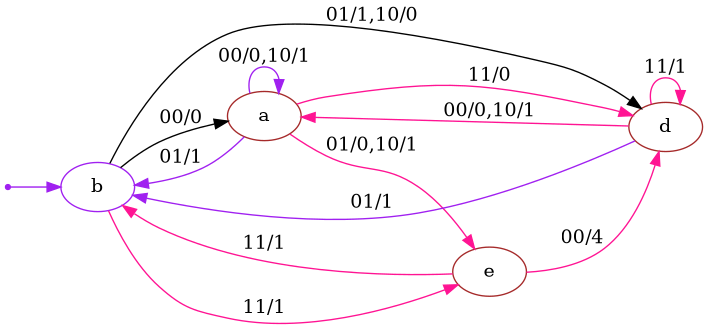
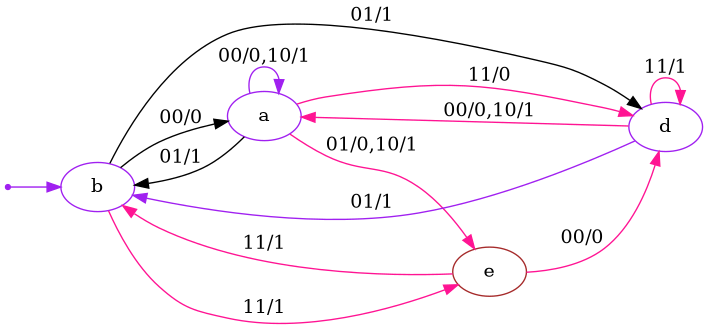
edge "b" -> "d": label "01/1,10/0" -> "01/1"
node "a": color brown -> purple
node "d": color brown -> purple
edge "a" -> "b": color purple -> black
edge "e" -> "d": label "00/4" -> "00/0"
